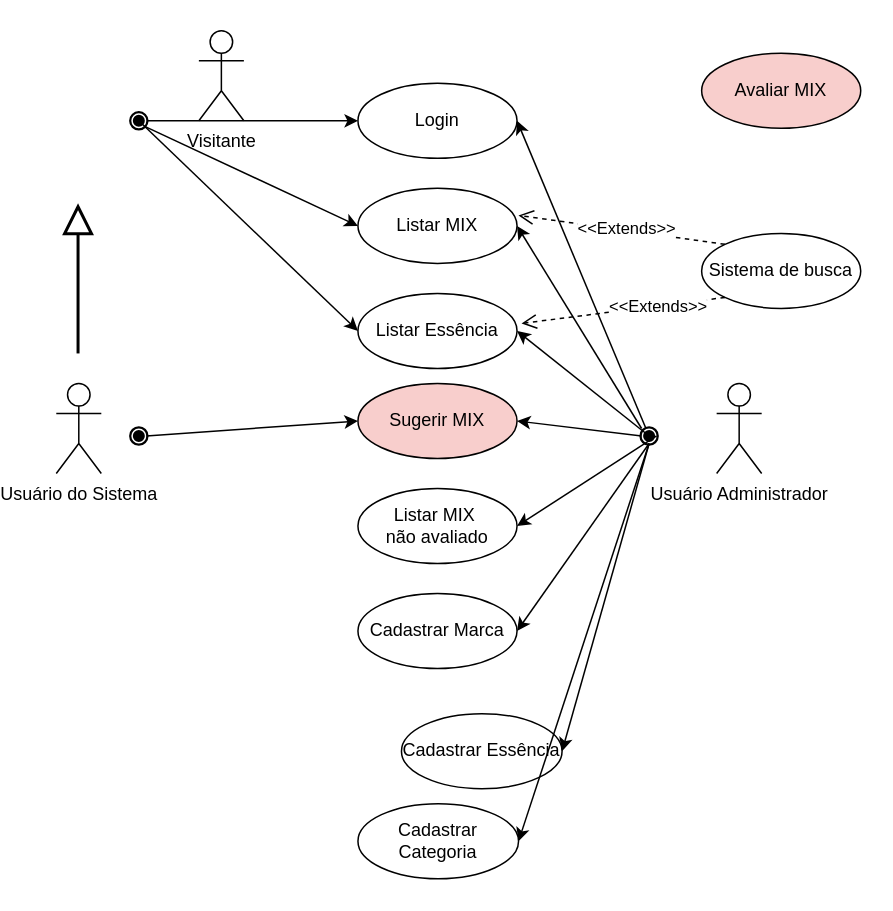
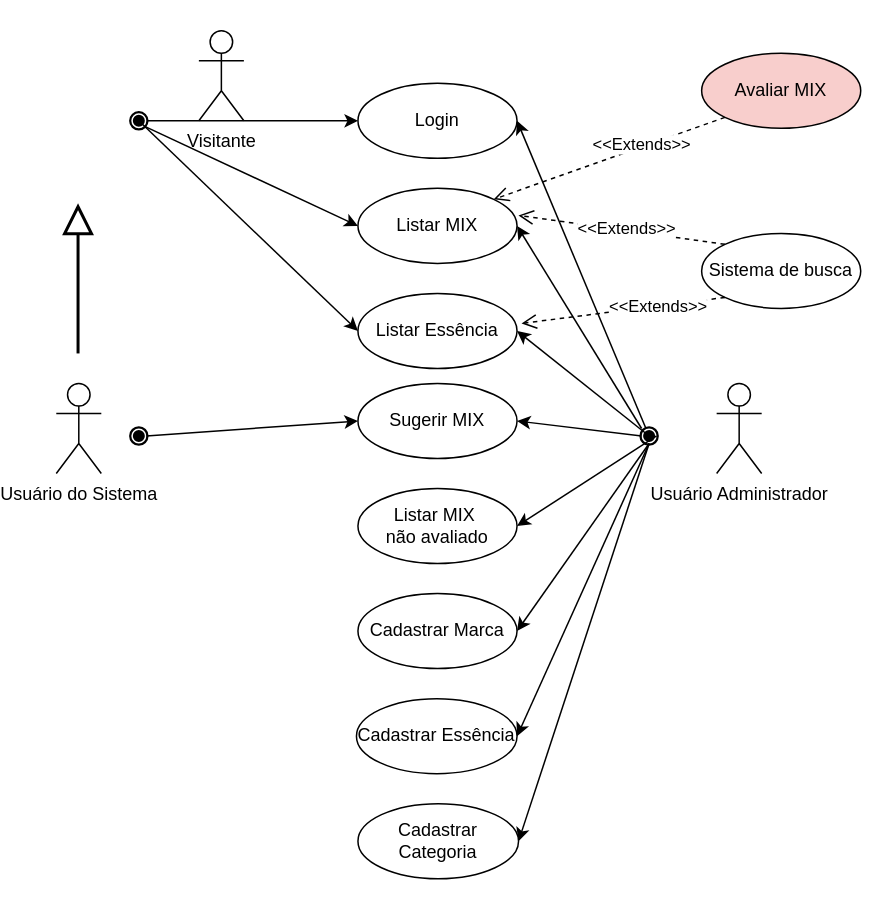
edge "Avaliar MIX" -> "Listar MIX": added, label "<<Extends>>"
node "Sugerir MIX": fillcolor #f8cecc -> #ffffff
node "Cadastrar Essência": moved (482, 751) -> (437, 736)
